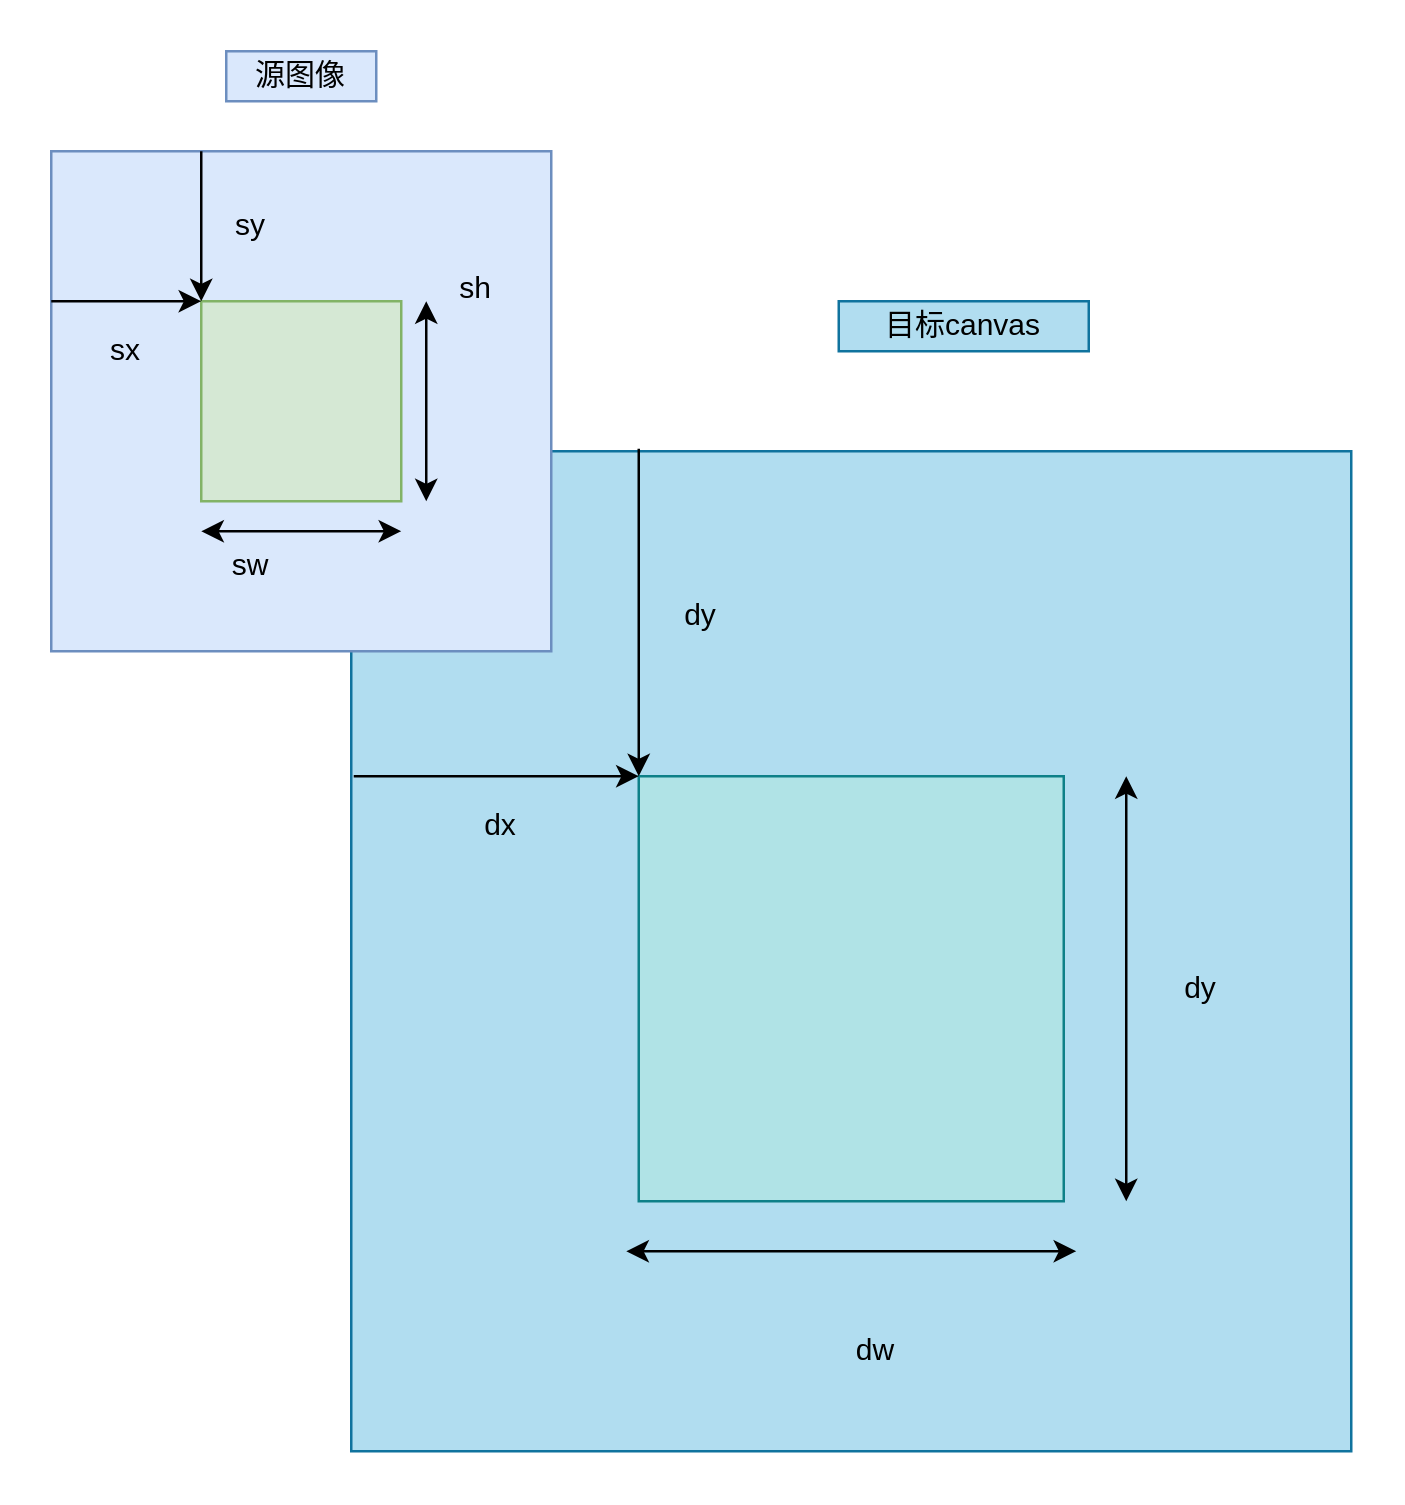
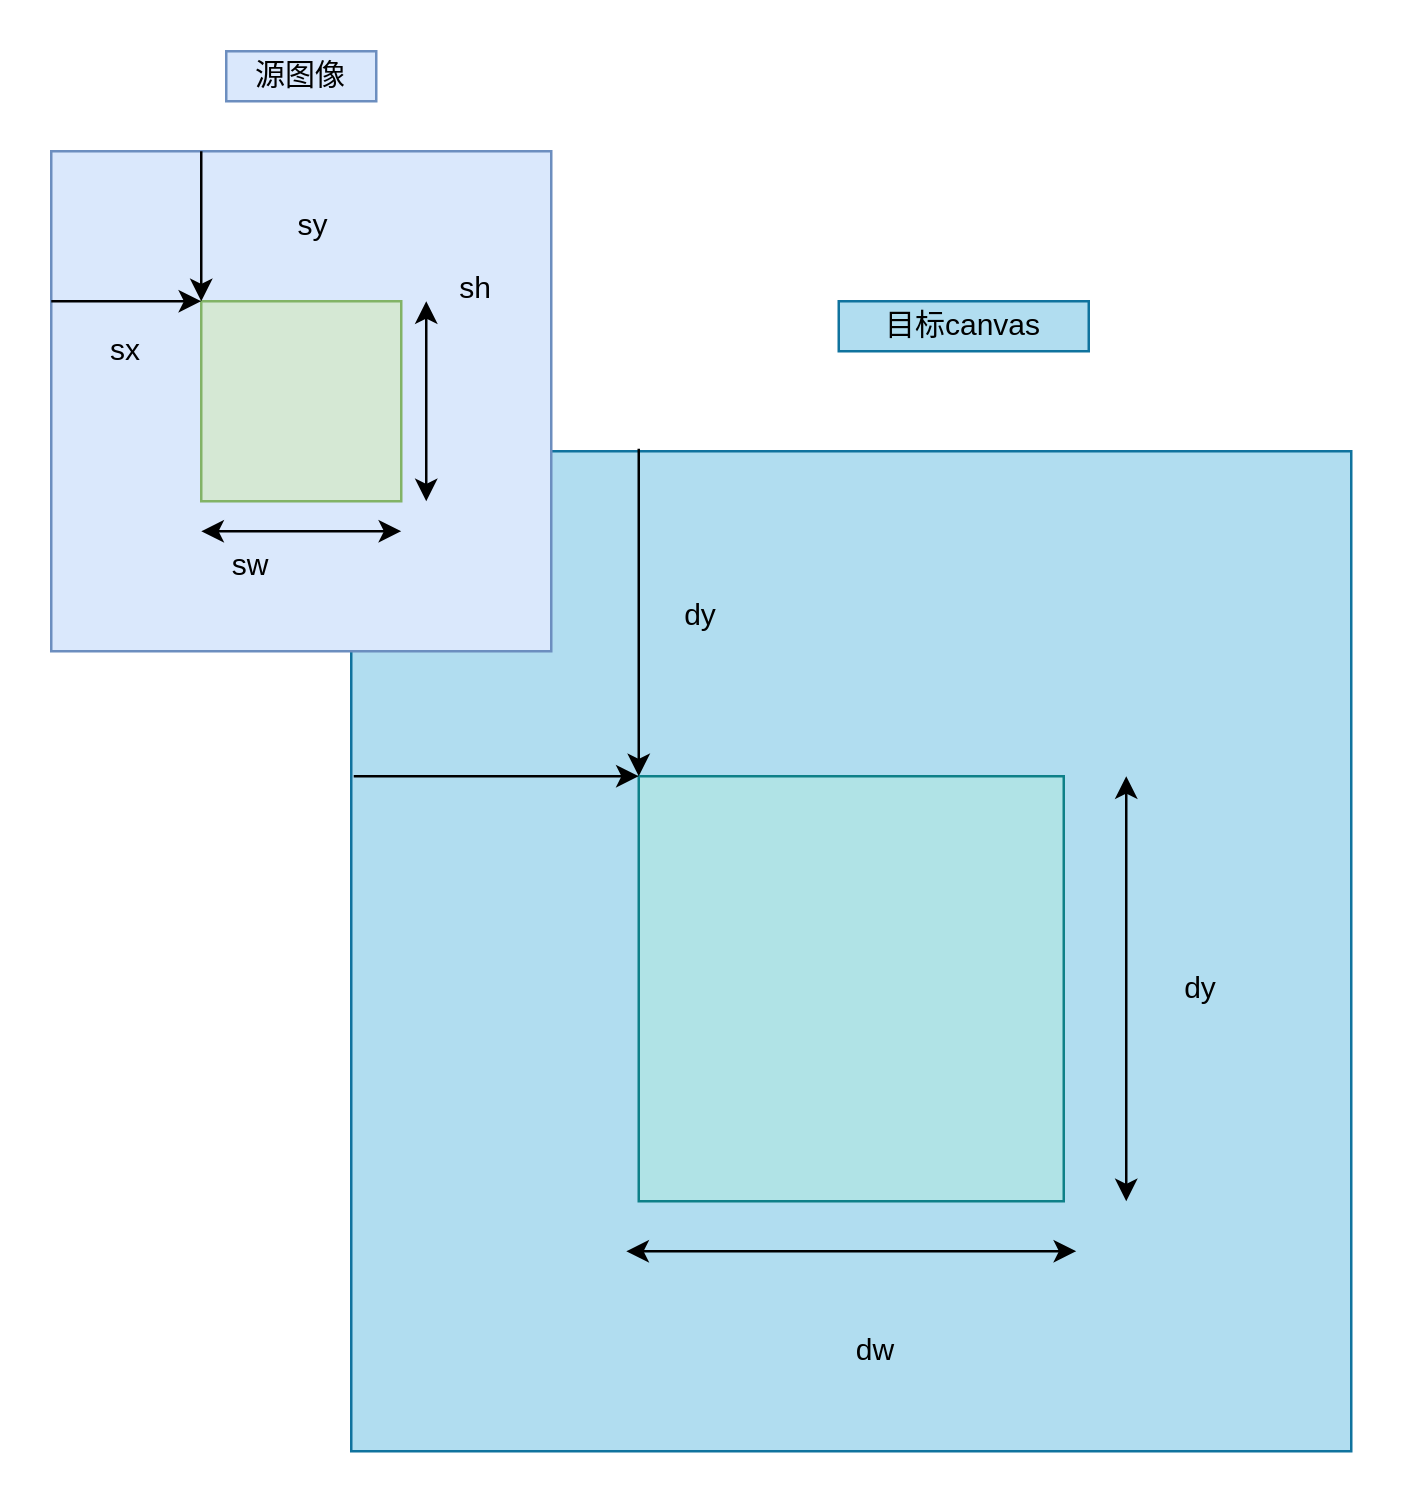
node "sy": moved (251, 226) -> (314, 226)
node "dx": removed
